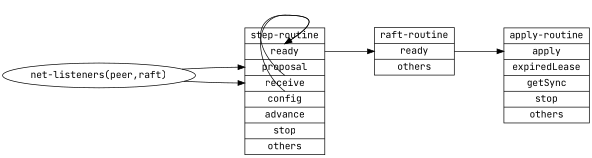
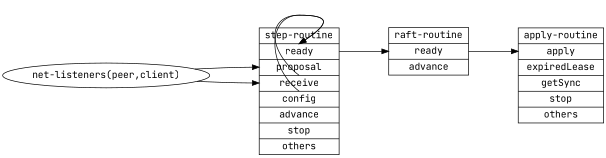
node "raft-routine": text "others" -> "advance"
node "net-listeners(peer,raft)": label "net-listeners(peer,raft)" -> "net-listeners(peer,client)"
